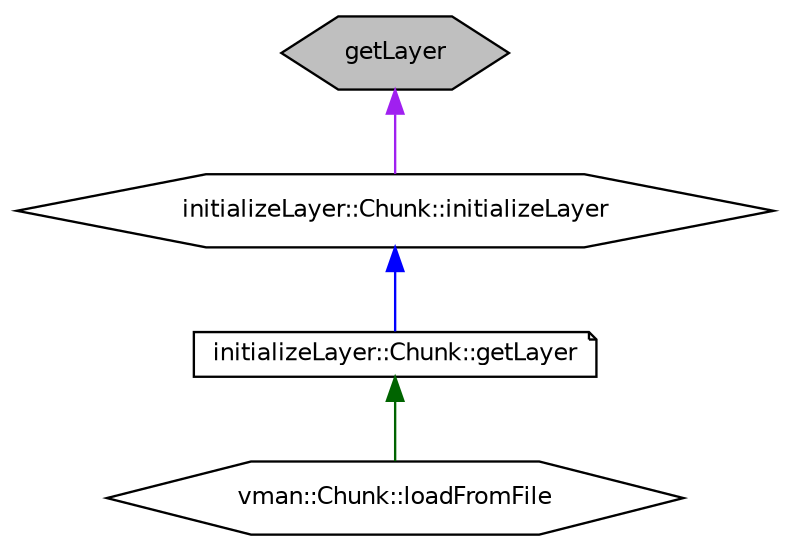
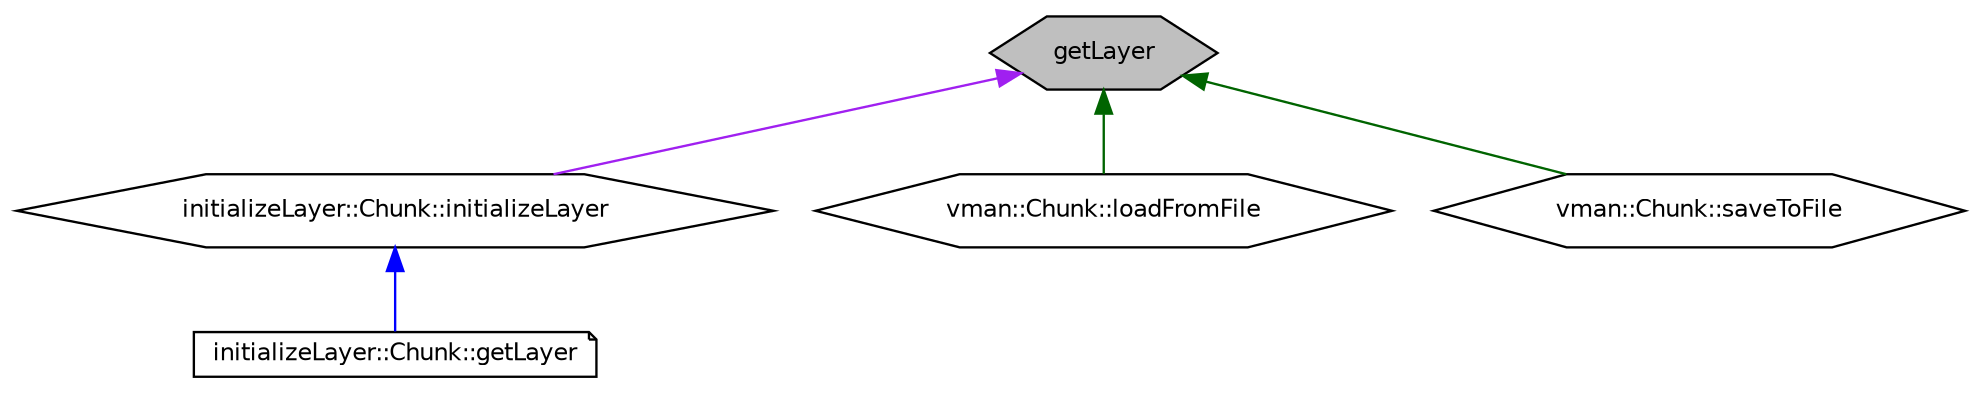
node "vman::Chunk::saveToFile": added
edge "vman::Chunk::loadFromFile" -> "initializeLayer::Chunk::getLayer": now "vman::Chunk::loadFromFile" -> "getLayer"
